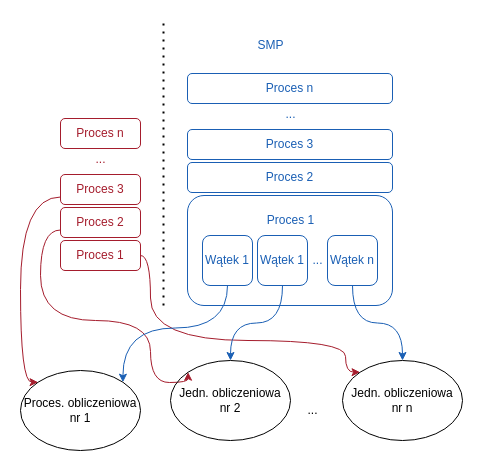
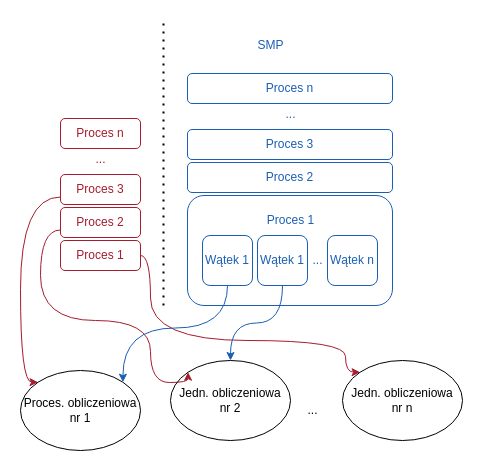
edge "Wątek n" -> "Jedn. obliczeniowa nr n": removed
